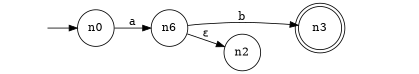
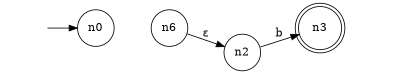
edge "n6" -> "n3": now "n2" -> "n3"
edge "n0" -> "n6": removed, label "a"
